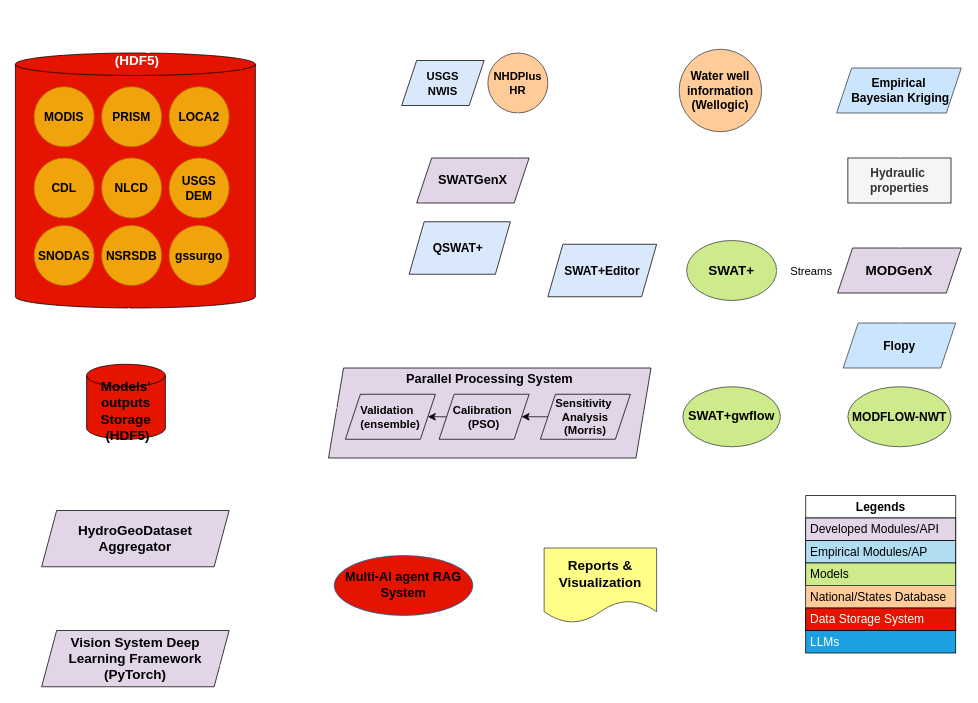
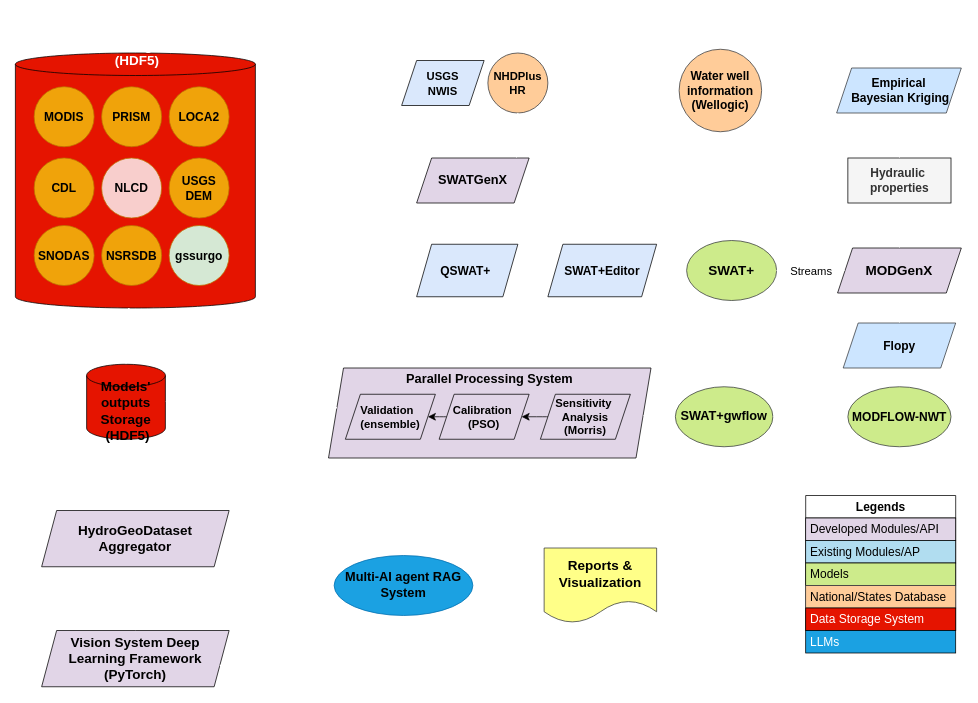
node "NLCD": fillcolor #f0a30a -> #f8cecc
node "QSWAT+": moved (460, 248) -> (467, 270)
node "gssurgo": fillcolor #f0a30a -> #d5e8d4
node "SWAT+gwflow": moved (732, 417) -> (724, 417)
node "Empirical Modules/AP": label "Empirical Modules/AP" -> "Existing Modules/AP"
node "Multi-AI agent RAG System": fillcolor #e51400 -> #1ba1e2
